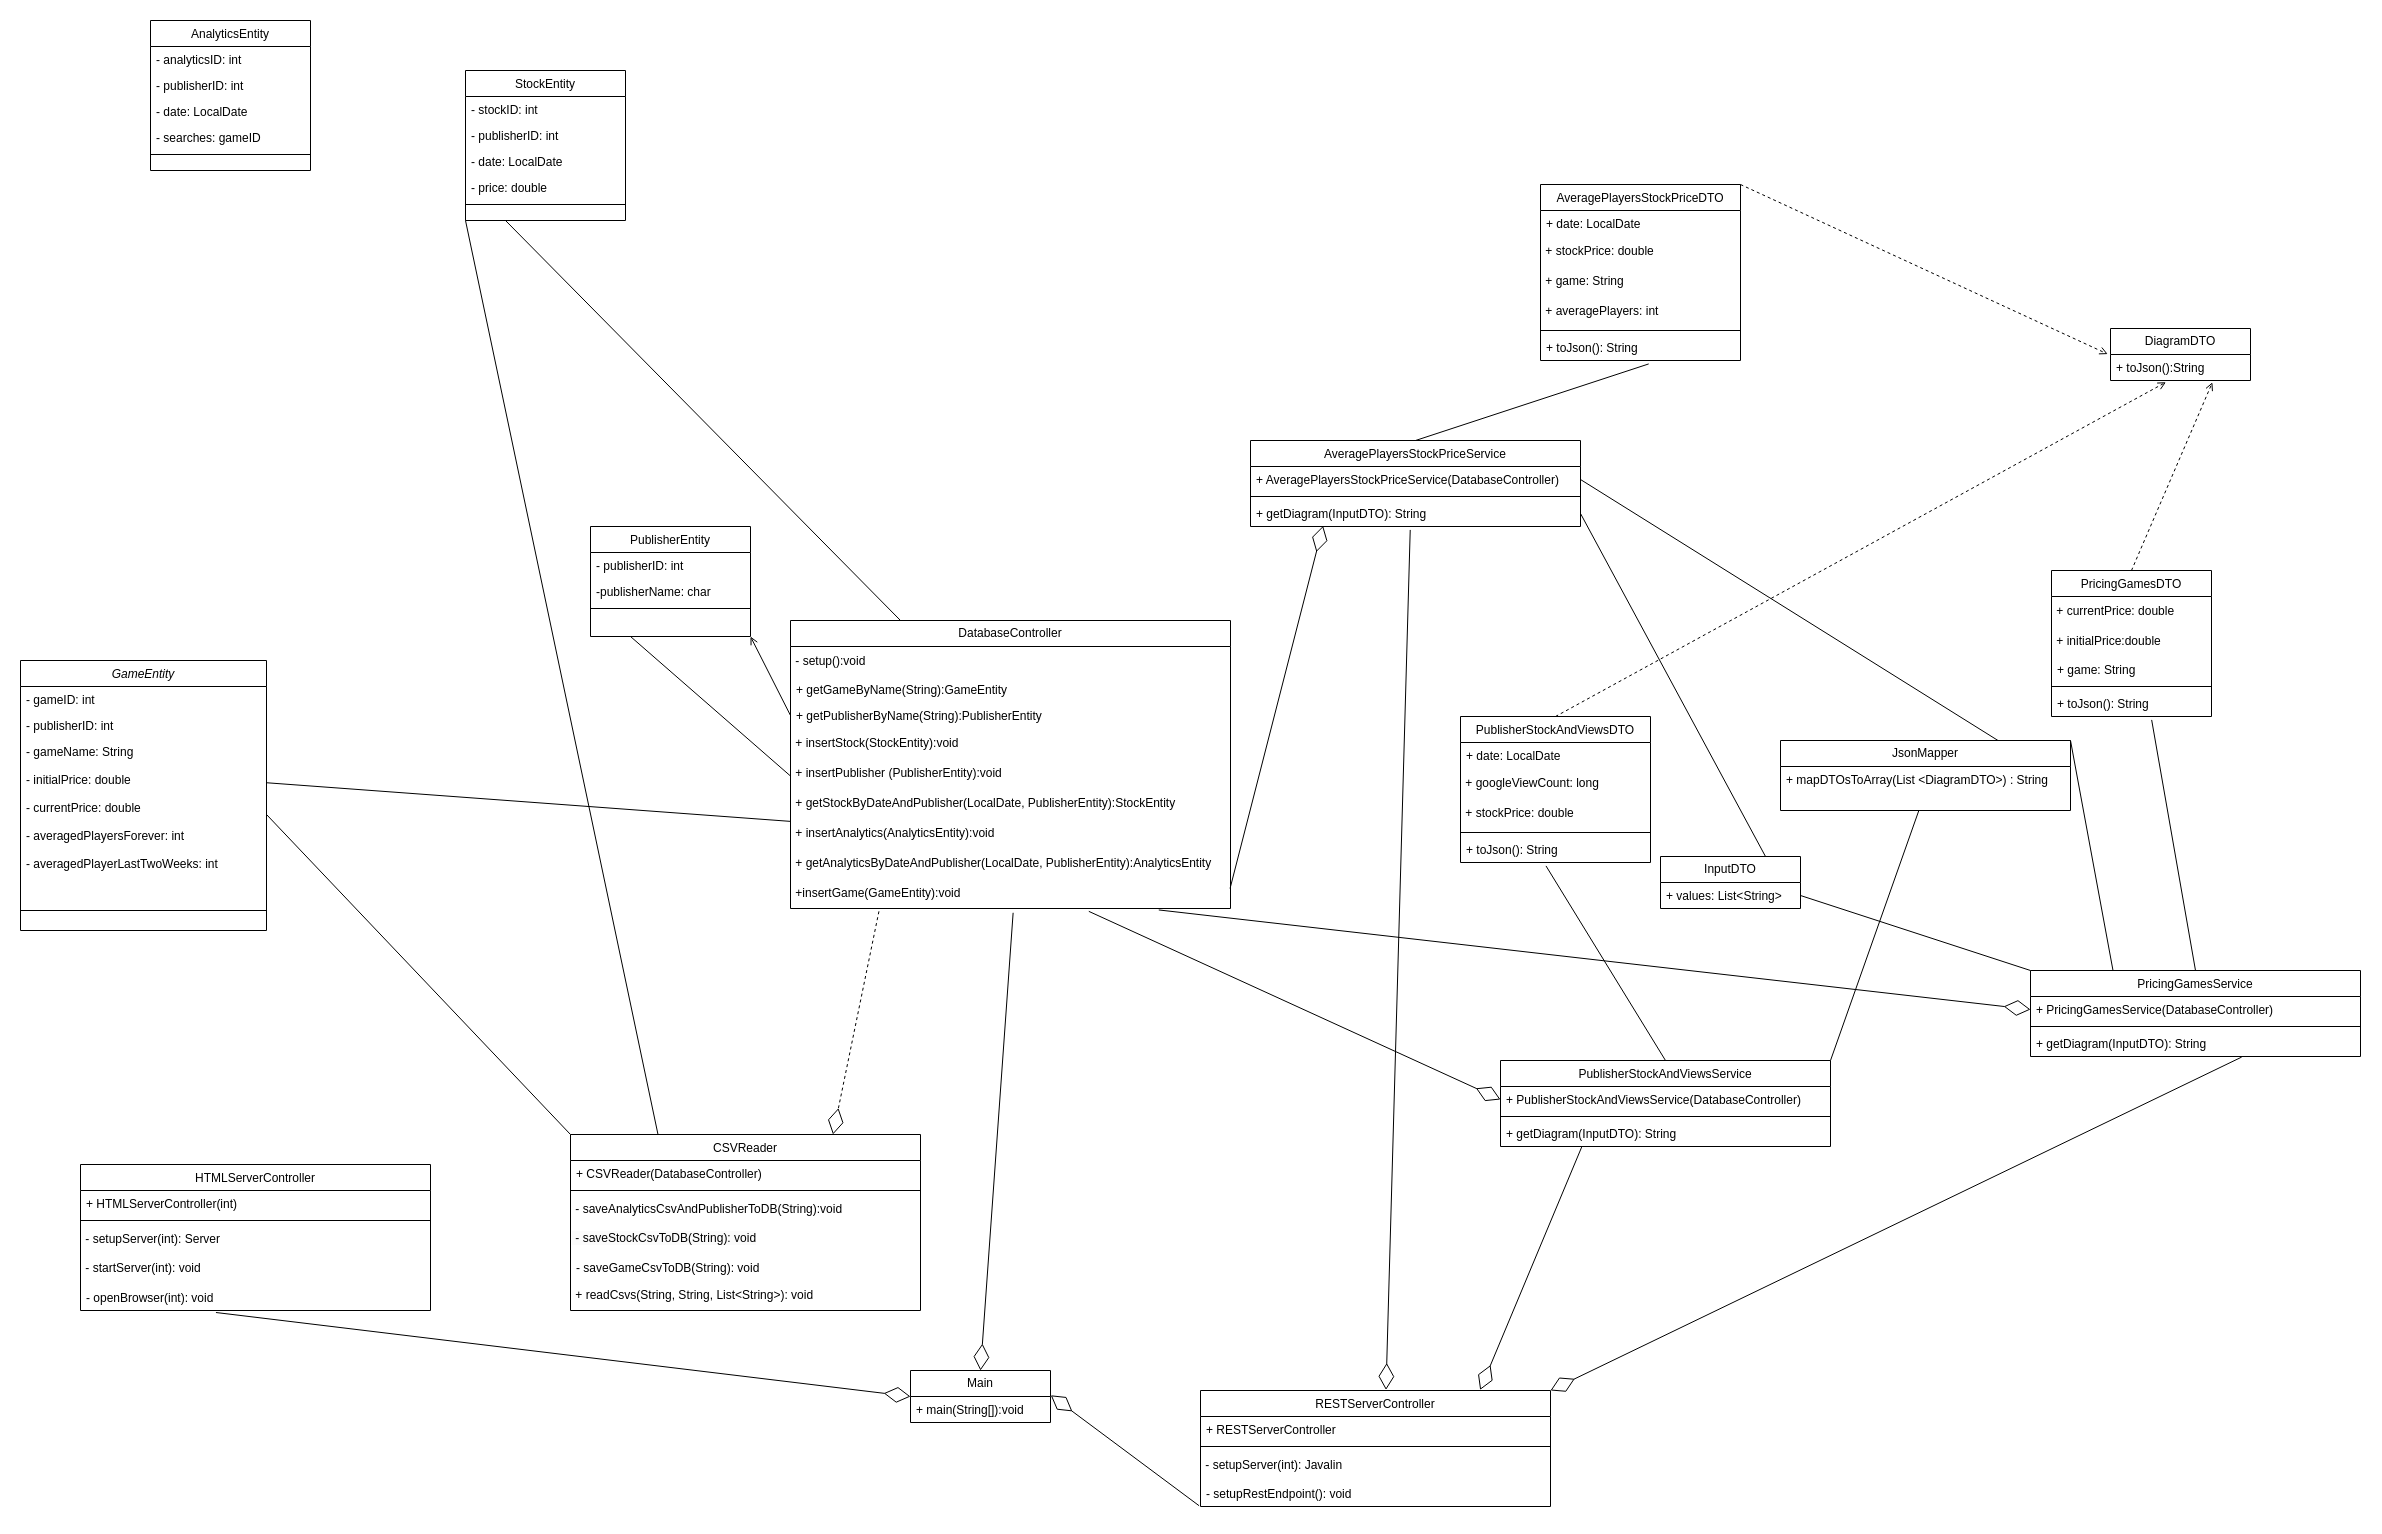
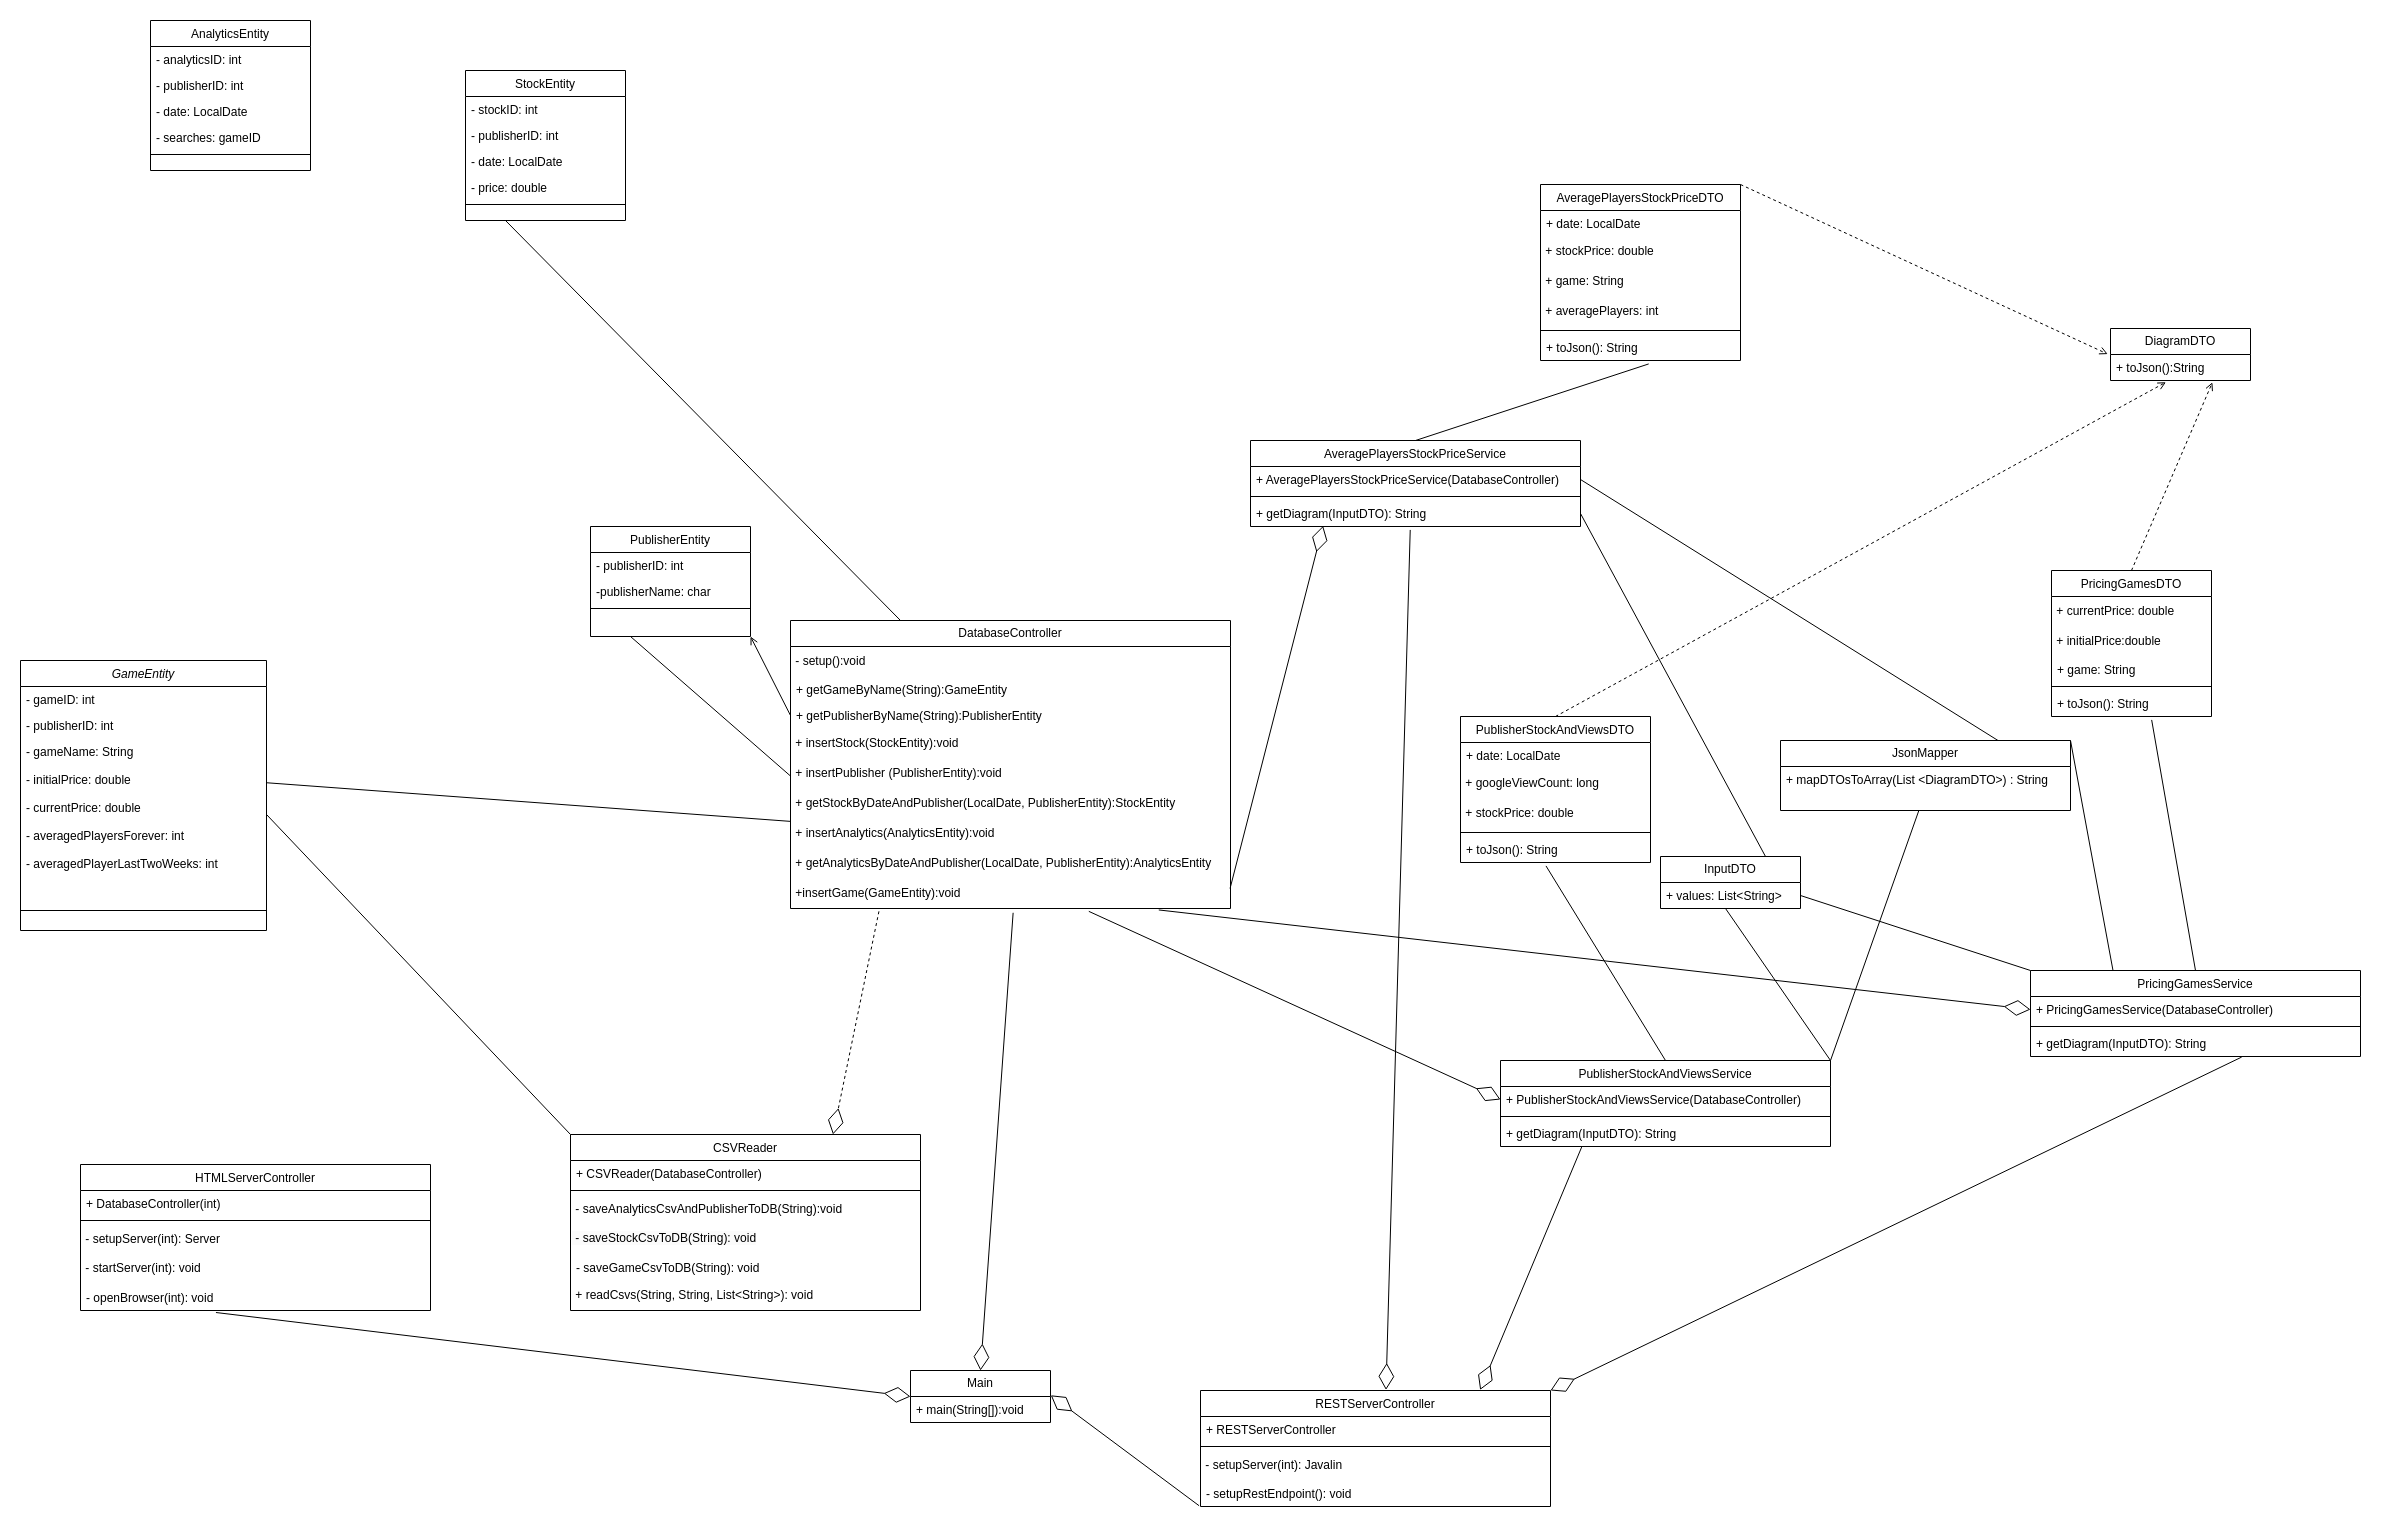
edge "StockEntity" -- "CSVReader": removed
edge "+ values: List<String>" -- "PublisherStockAndViewsService": added
node "+ HTMLServerController(int)": label "+ HTMLServerController(int)" -> "+ DatabaseController(int)"
